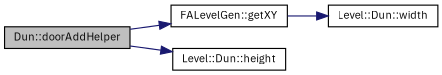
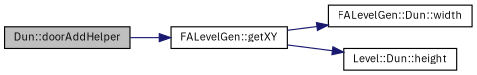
node "Level::Dun::width": label "Level::Dun::width" -> "FALevelGen::Dun::width"
edge "Dun::doorAddHelper" -> "Level::Dun::height": now "FALevelGen::getXY" -> "Level::Dun::height"
